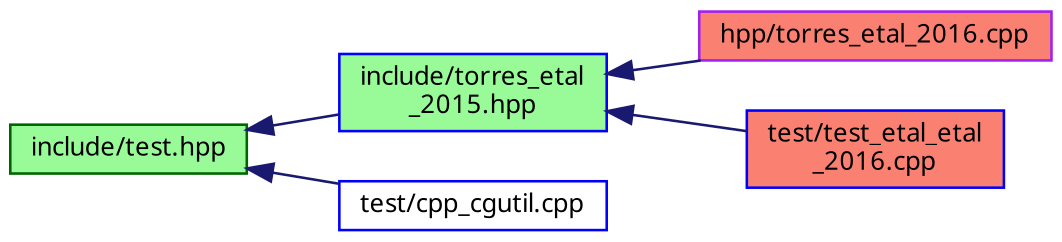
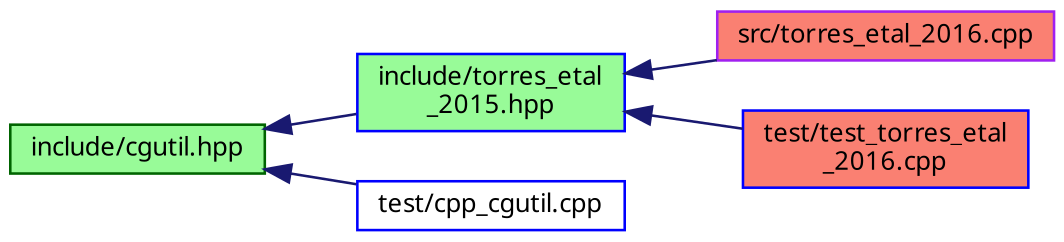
node "hpp/torres_etal_2016.cpp": label "hpp/torres_etal_2016.cpp" -> "src/torres_etal_2016.cpp"
node "include/test.hpp": label "include/test.hpp" -> "include/cgutil.hpp"
node "test/test_etal_etal _2016.cpp": label "test/test_etal_etal _2016.cpp" -> "test/test_torres_etal _2016.cpp"
